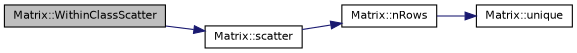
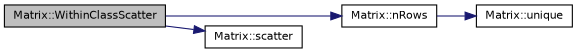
edge "Matrix::scatter" -> "Matrix::nRows": now "Matrix::WithinClassScatter" -> "Matrix::nRows"
